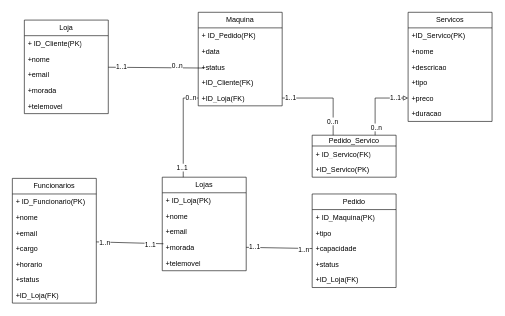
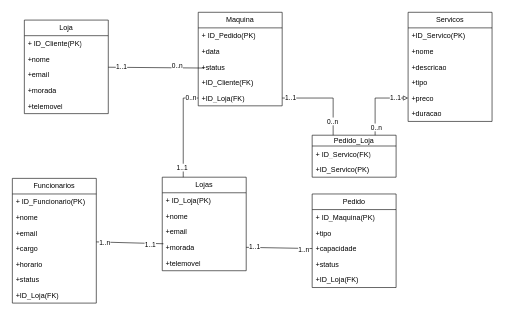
node "Pedido_Servico": label "Pedido_Servico" -> "Pedido_Loja"
